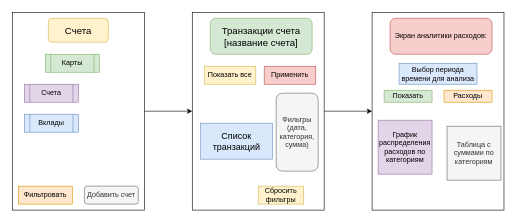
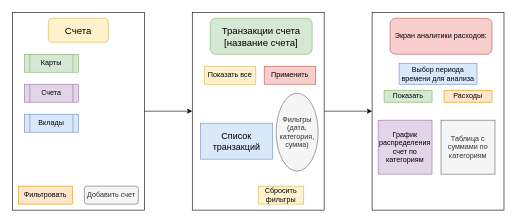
node "Карты": moved (72, 63) -> (51, 63)
node "Фильтры (дата, категория, сумма)": shape rounded rectangle -> ellipse
node "График распределения расходов по категориям": label "График распределения расходов по категориям" -> "График распределения счет по категориям"
node "Таблица с суммами по категориям": moved (474, 153) -> (468, 147)
